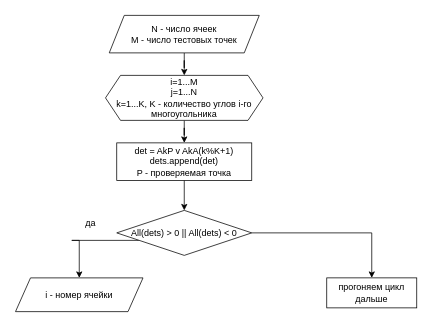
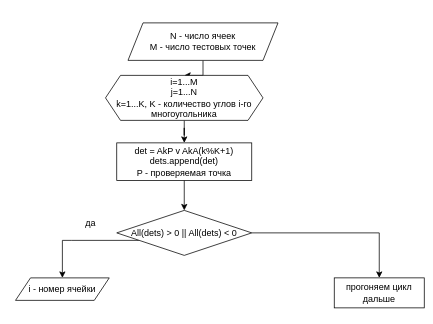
node "N - число ячеек M - число тестовых точек": moved (184, 34) -> (203, 42)
node "прогоняем цикл дальше": moved (372, 293) -> (379, 293)
node "i - номер ячейки": size 128x34 -> 94x23
